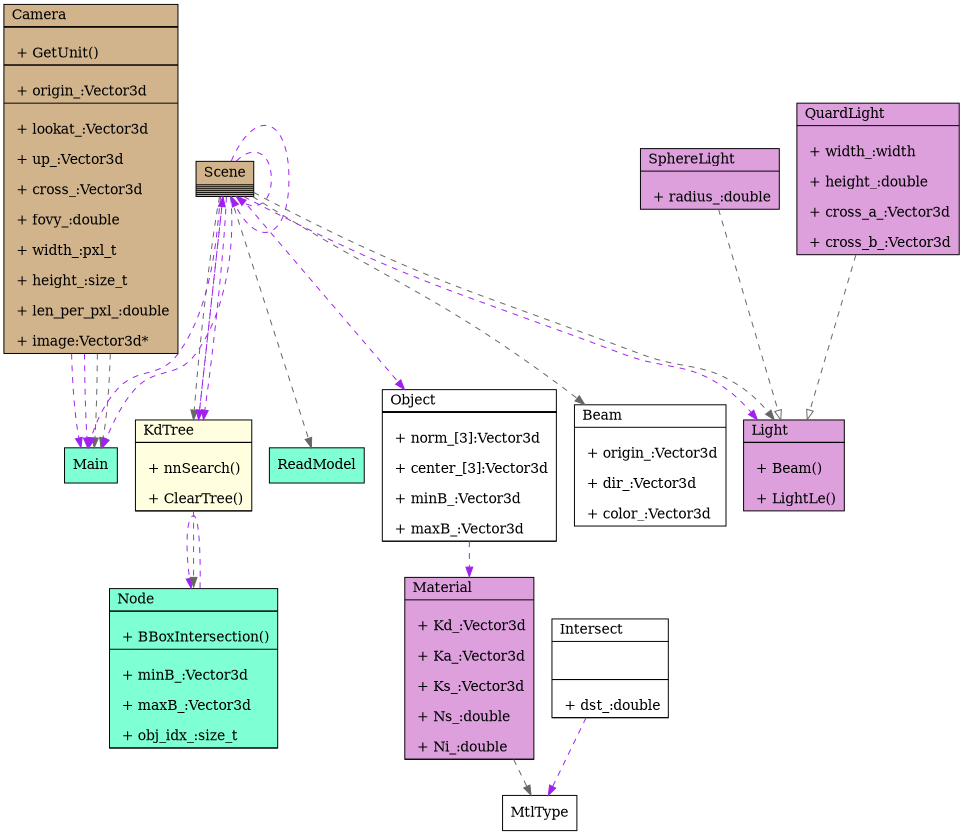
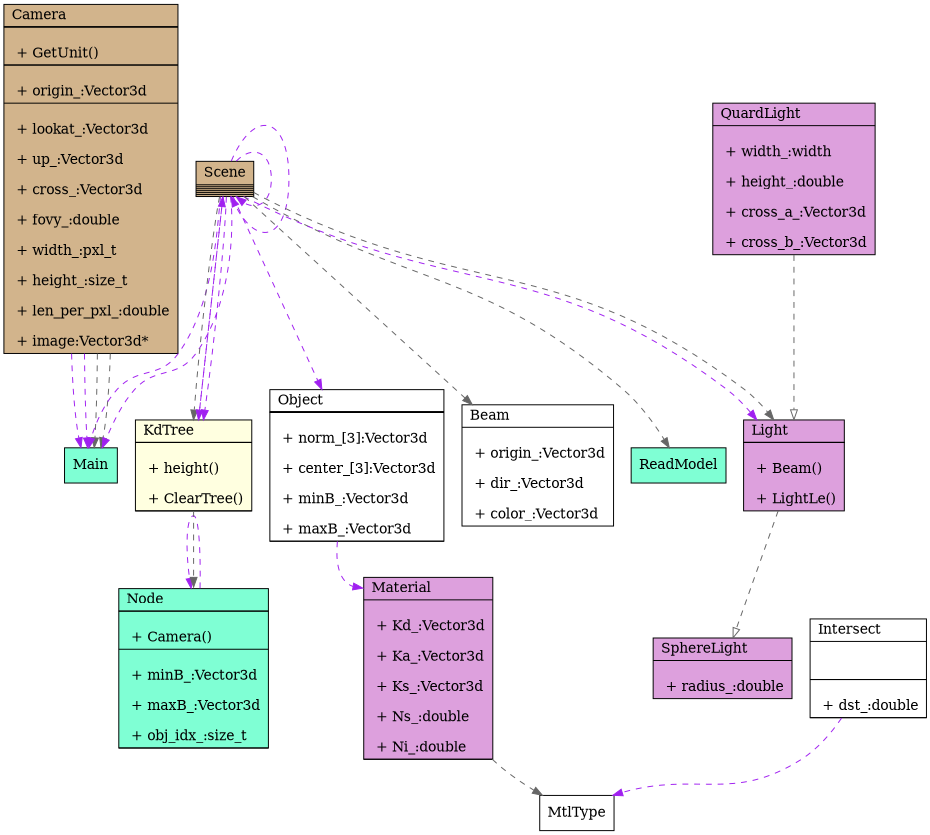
edge "SphereLight" -> "Light": reversed
node "KdTree": text "+ nnSearch()" -> "+ height()"
node "Node": text "+ BBoxIntersection()" -> "+ Camera()"
